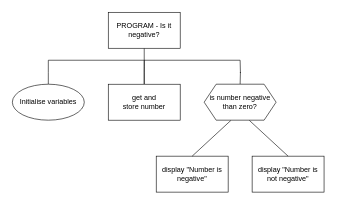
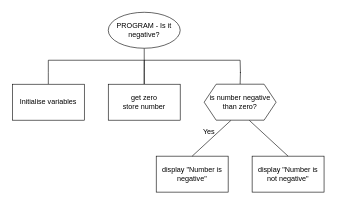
node "PROGRAM - Is it negative?": shape rectangle -> ellipse
node "Initialise variables": shape ellipse -> rectangle
node "get and store number": label "get and store number" -> "get zero store number"
node "Yes": added
